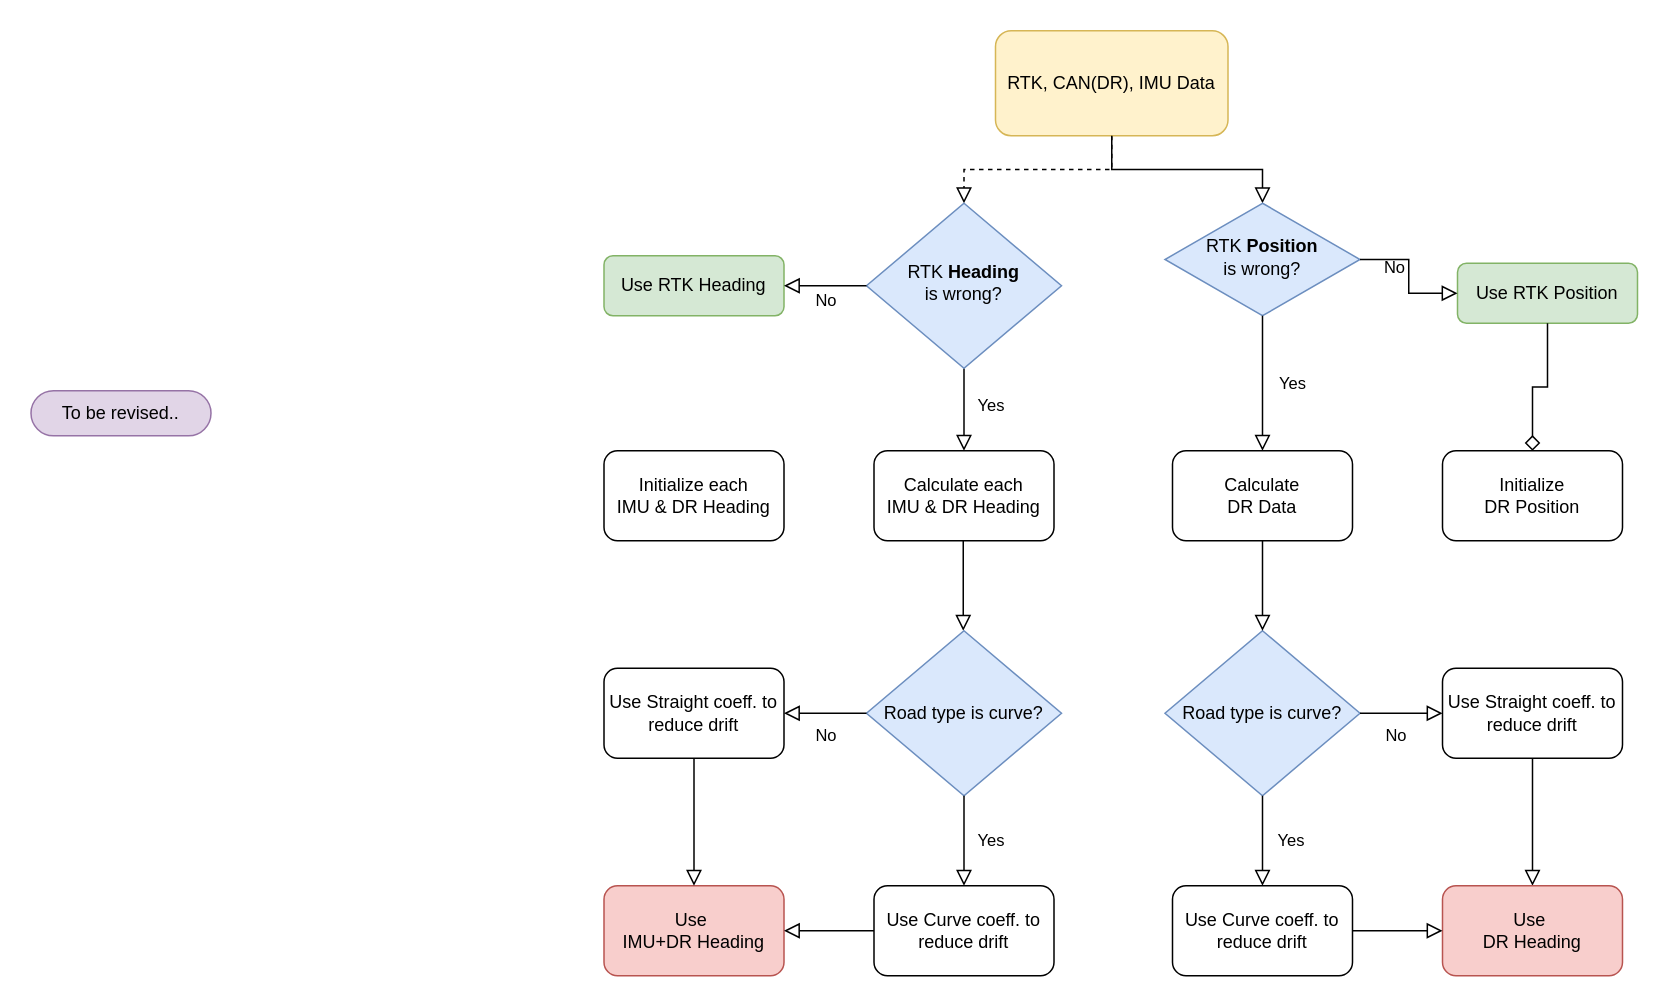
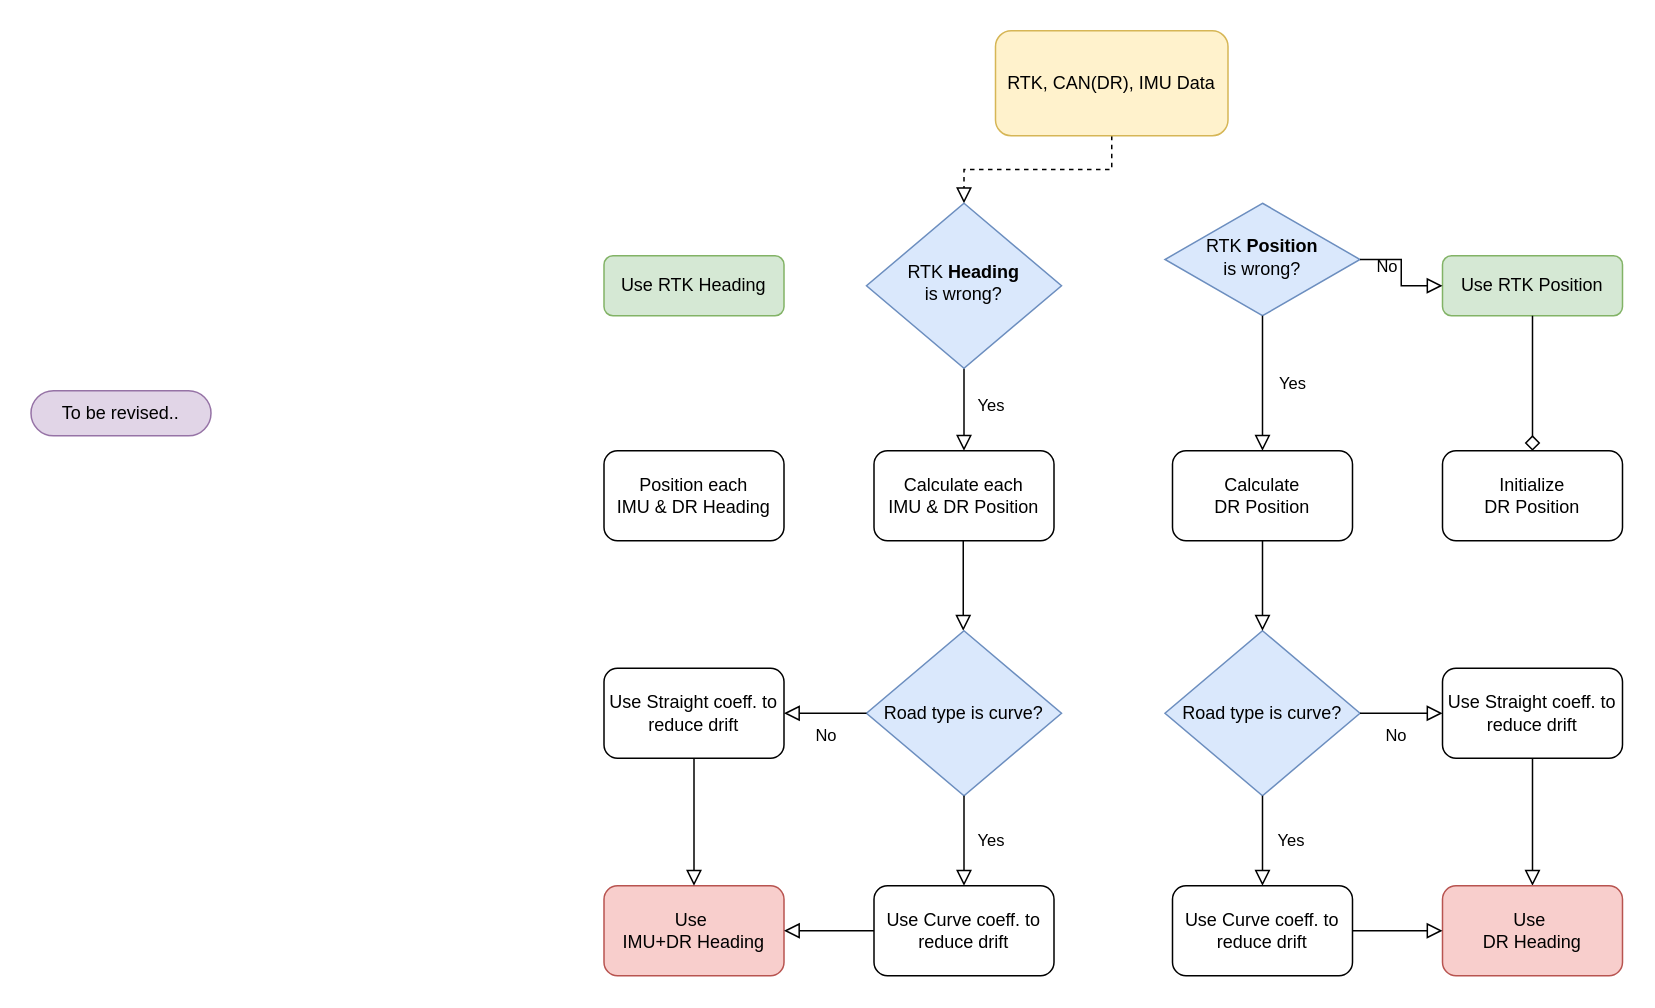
edge "RTK, CAN(DR), IMU Data" -> "RTK Position is wrong?": removed
edge "RTK Heading is wrong?" -> "Use RTK Heading": removed, label "No"
node "Use RTK Position": moved (1547, 293) -> (1532, 286)
node "Initialize each IMU & DR Heading": label "Initialize each IMU & DR Heading" -> "Position each IMU & DR Heading"
node "Calculate each IMU & DR Heading": label "Calculate each IMU & DR Heading" -> "Calculate each IMU & DR Position"
node "Calculate DR Data": label "Calculate DR Data" -> "Calculate DR Position"
